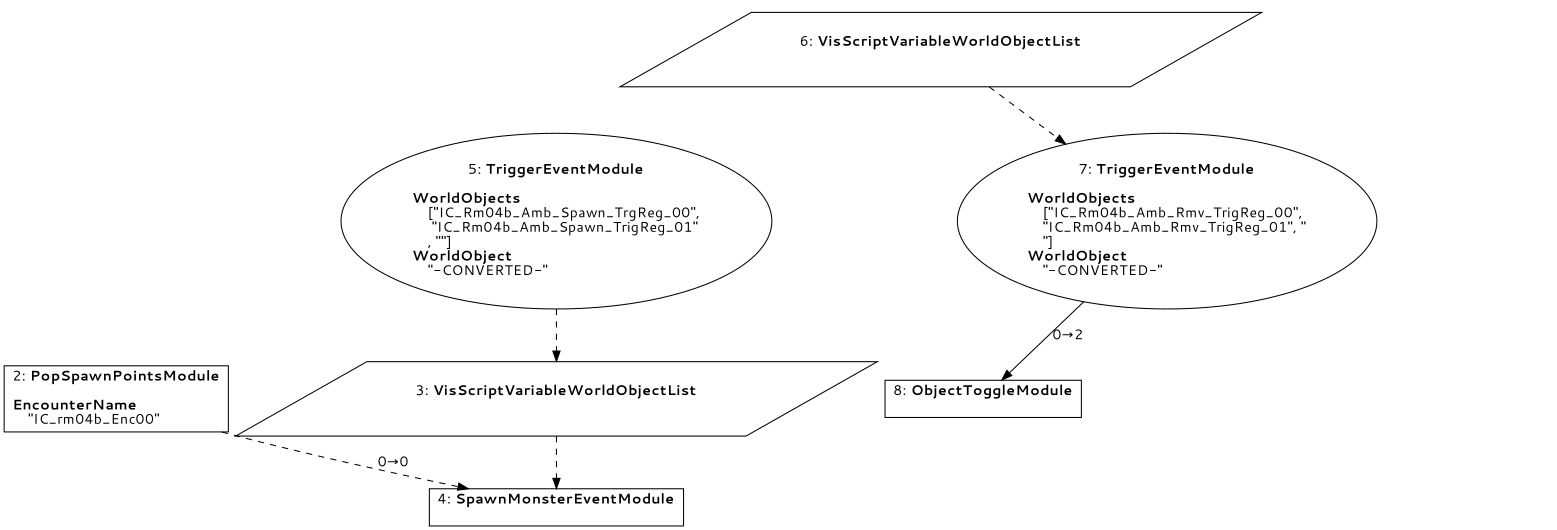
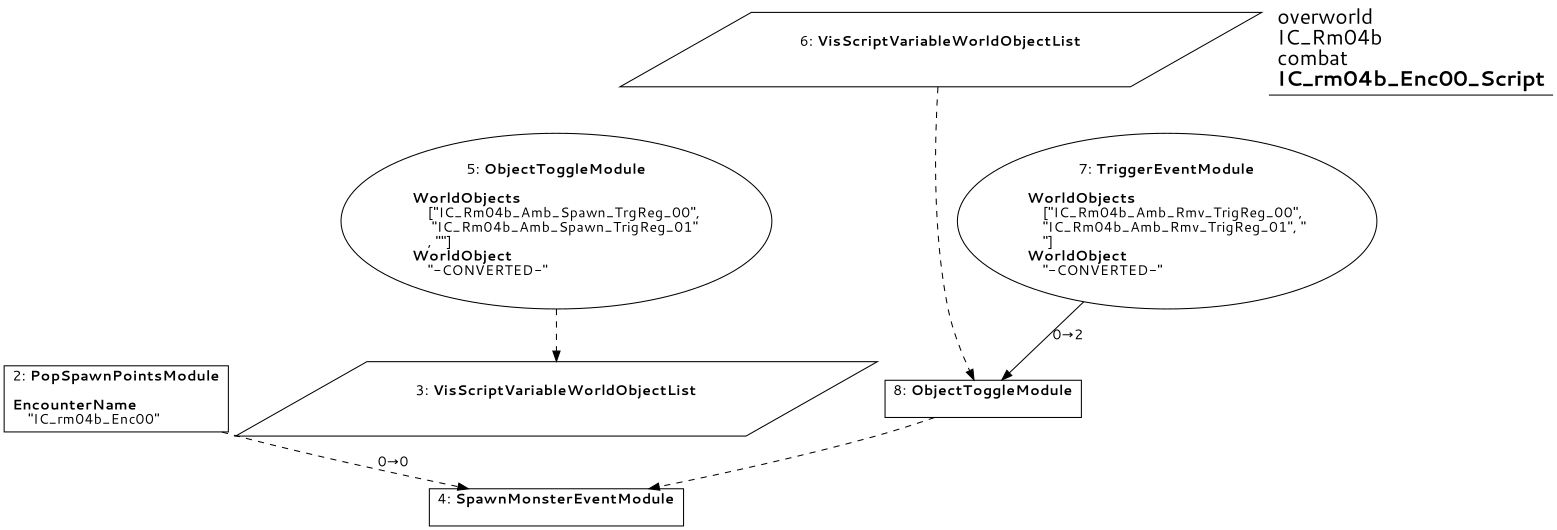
node "overworld": added
edge "6:" -> "7:": now "6:" -> "8:"
node "5:": text "TriggerEventModule" -> "ObjectToggleModule"
edge "3:" -> "4:": now "8:" -> "4:"
